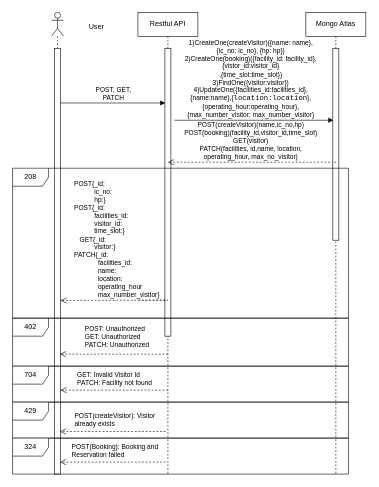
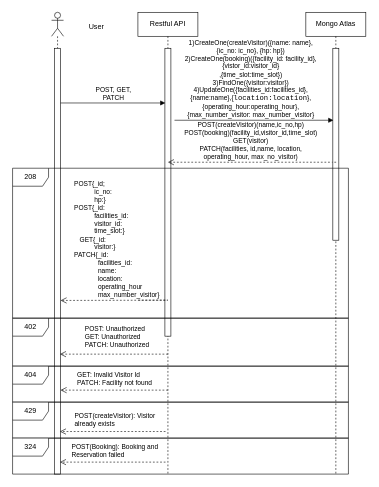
node "704": label "704" -> "404"
